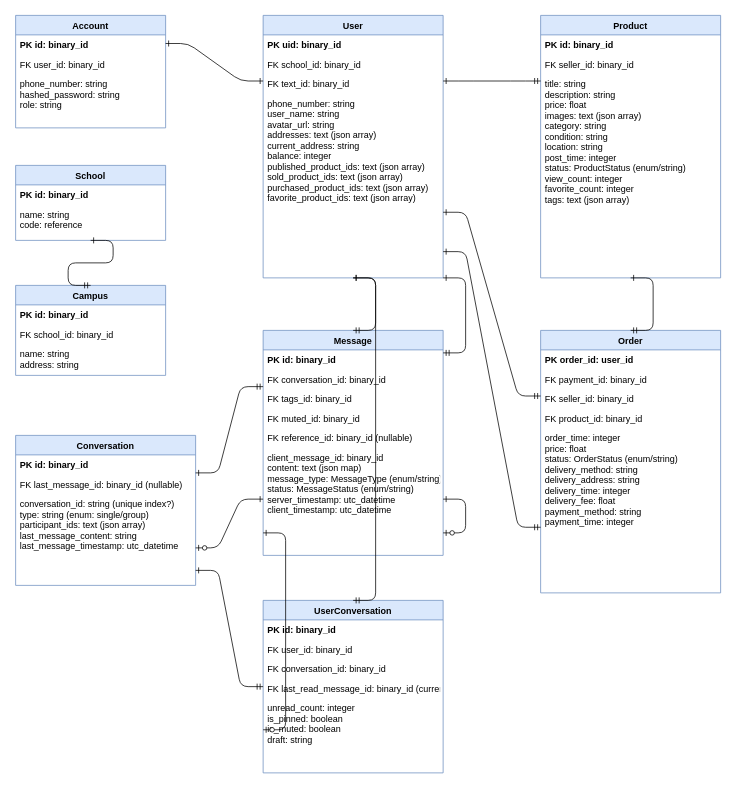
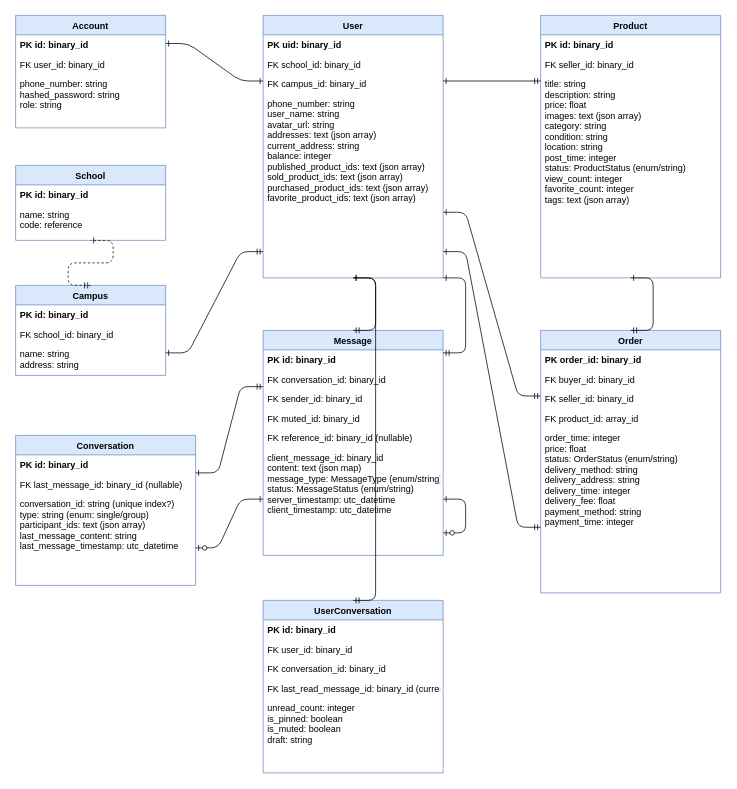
node "FK text_id: binary_id": label "FK text_id: binary_id" -> "FK campus_id: binary_id"
edge "School" -- "Campus": style solid -> dashed
edge "User" -- "Campus": added
node "PK order_id: user_id": label "PK order_id: user_id" -> "PK order_id: binary_id"
node "FK payment_id: binary_id": label "FK payment_id: binary_id" -> "FK buyer_id: binary_id"
node "FK tags_id: binary_id": label "FK tags_id: binary_id" -> "FK sender_id: binary_id"
node "FK product_id: binary_id": label "FK product_id: binary_id" -> "FK product_id: array_id"
edge "Conversation" -- "UserConversation": removed
edge "Message" -- "UserConversation": removed
